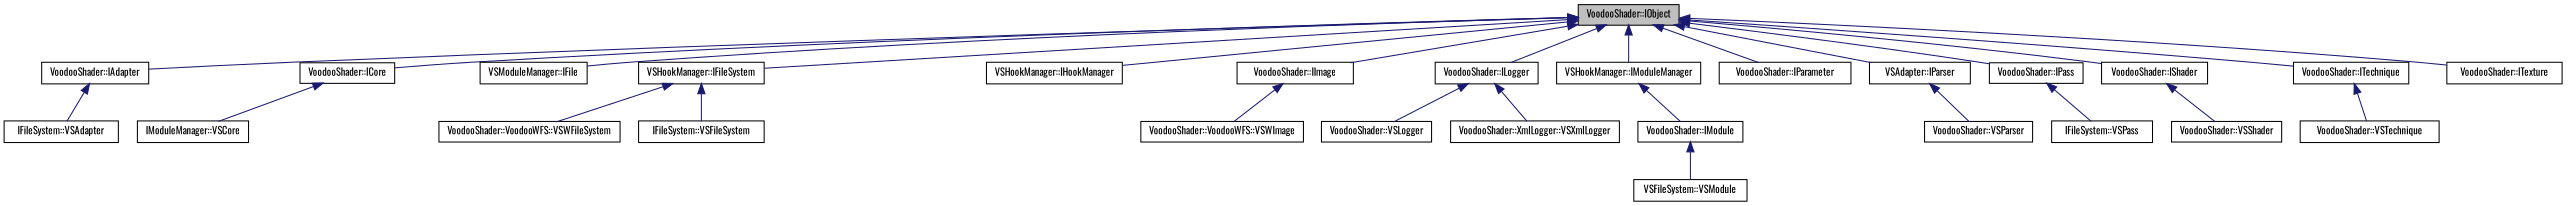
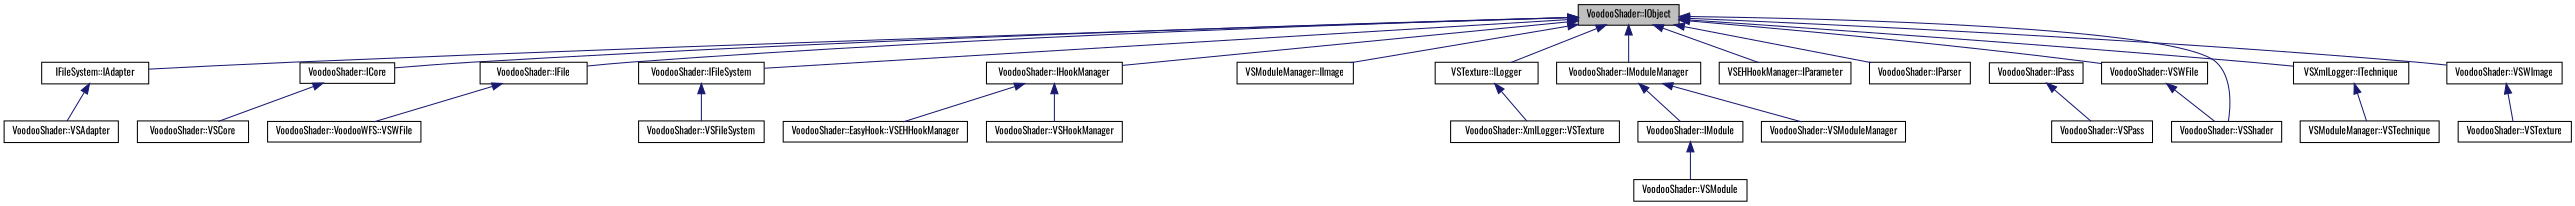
edge "VoodooShader::IPass" -> "VoodooShader::IObject": now "VoodooShader::VSShader" -> "VoodooShader::IObject"
node "VoodooShader::IAdapter": label "VoodooShader::IAdapter" -> "IFileSystem::IAdapter"
node "VSModuleManager::IFile": label "VSModuleManager::IFile" -> "VoodooShader::IFile"
node "VSHookManager::IFileSystem": label "VSHookManager::IFileSystem" -> "VoodooShader::IFileSystem"
node "VSHookManager::IHookManager": label "VSHookManager::IHookManager" -> "VoodooShader::IHookManager"
node "VoodooShader::IImage": label "VoodooShader::IImage" -> "VSModuleManager::IImage"
node "VoodooShader::ILogger": label "VoodooShader::ILogger" -> "VSTexture::ILogger"
node "VSHookManager::IModuleManager": label "VSHookManager::IModuleManager" -> "VoodooShader::IModuleManager"
node "VoodooShader::IParameter": label "VoodooShader::IParameter" -> "VSEHHookManager::IParameter"
node "VSAdapter::IParser": label "VSAdapter::IParser" -> "VoodooShader::IParser"
node "VoodooShader::IShader": label "VoodooShader::IShader" -> "VoodooShader::VSWFile"
node "VoodooShader::ITechnique": label "VoodooShader::ITechnique" -> "VSXmlLogger::ITechnique"
node "VoodooShader::ITexture": label "VoodooShader::ITexture" -> "VoodooShader::VSWImage"
node "IFileSystem::VSAdapter": label "IFileSystem::VSAdapter" -> "VoodooShader::VSAdapter"
node "IModuleManager::VSCore": label "IModuleManager::VSCore" -> "VoodooShader::VSCore"
node "VoodooShader::VoodooWFS::VSWFile": added
node "VoodooShader::VoodooWFS::VSWFileSystem": removed
node "IFileSystem::VSFileSystem": label "IFileSystem::VSFileSystem" -> "VoodooShader::VSFileSystem"
node "VoodooShader::EasyHook::VSEHHookManager": added
node "VoodooShader::VSHookManager": added
node "VoodooShader::VoodooWFS::VSWImage": removed
node "VoodooShader::VSLogger": removed
node "VoodooShader::XmlLogger::VSXmlLogger": label "VoodooShader::XmlLogger::VSXmlLogger" -> "VoodooShader::XmlLogger::VSTexture"
node "VoodooShader::VSModuleManager": added
node "VoodooShader::VSParser": removed
node "IFileSystem::VSPass": label "IFileSystem::VSPass" -> "VoodooShader::VSPass"
node "VoodooShader::VSTechnique": label "VoodooShader::VSTechnique" -> "VSModuleManager::VSTechnique"
node "VoodooShader::VSTexture": added
node "VSFileSystem::VSModule": label "VSFileSystem::VSModule" -> "VoodooShader::VSModule"
